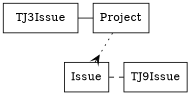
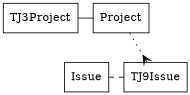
node "TJ3Issue": label "TJ3Issue" -> "TJ3Project"
edge "Project" -> "Issue": now "Project" -> "TJ9Issue"
